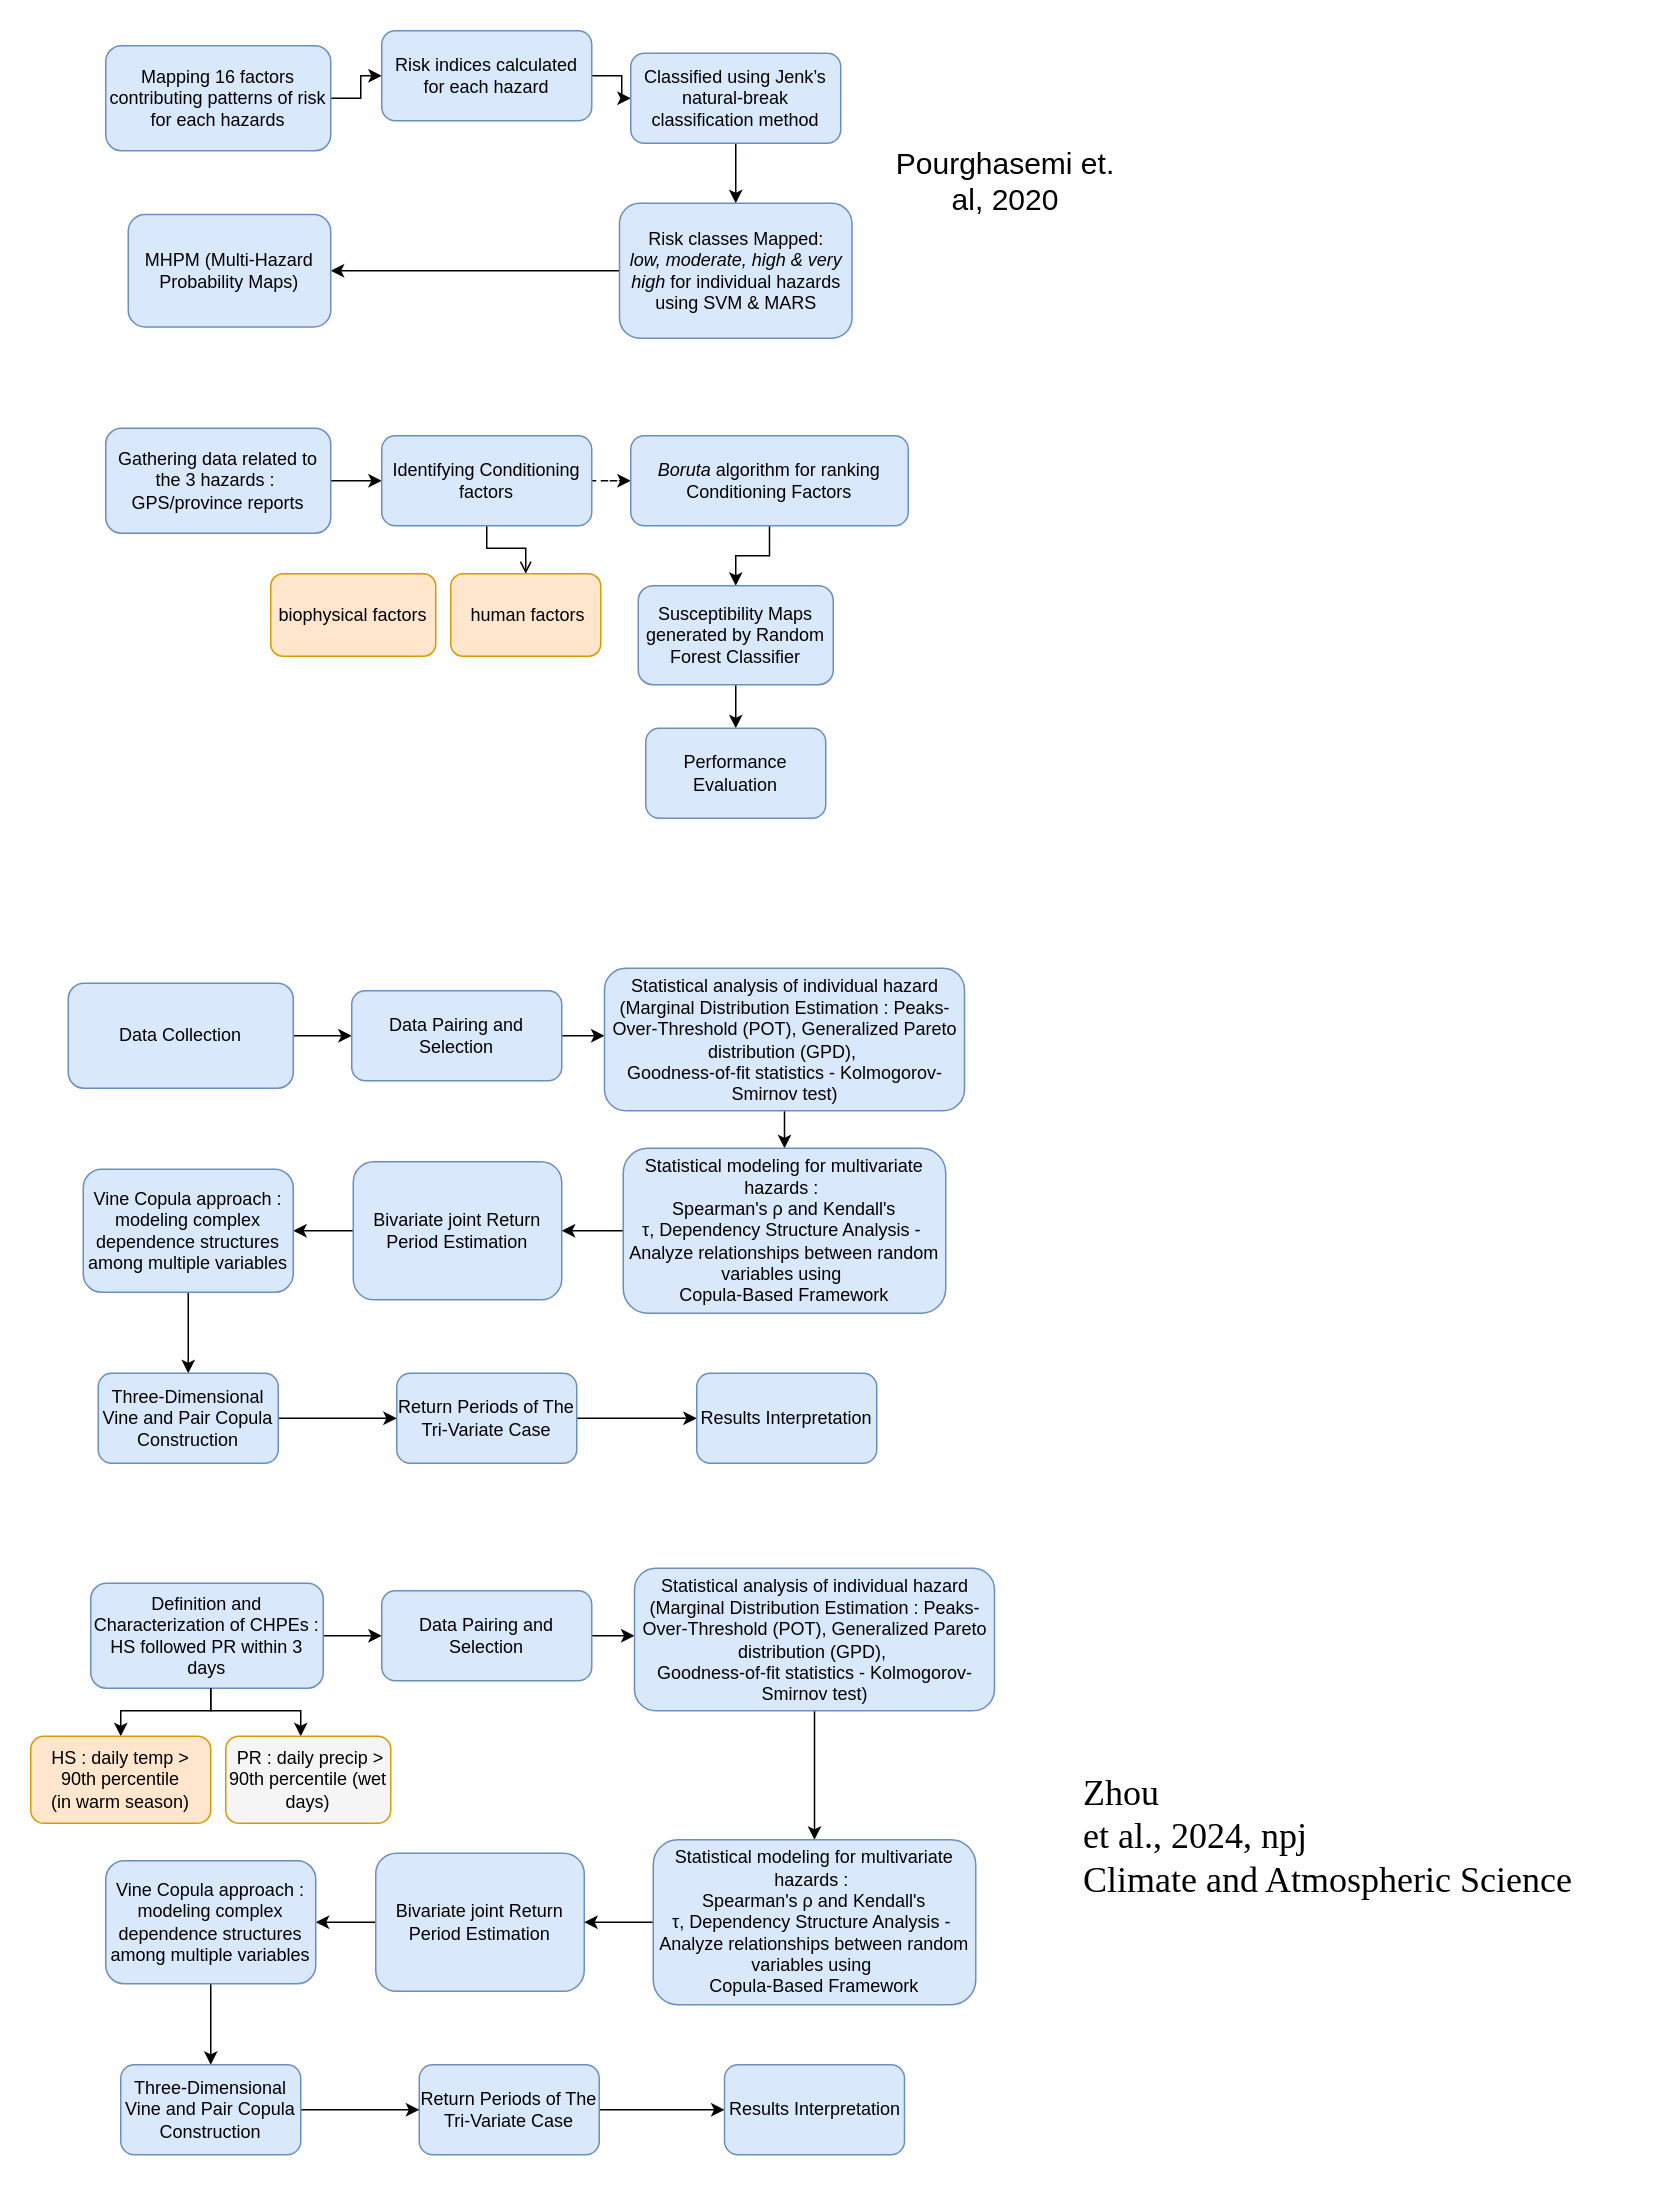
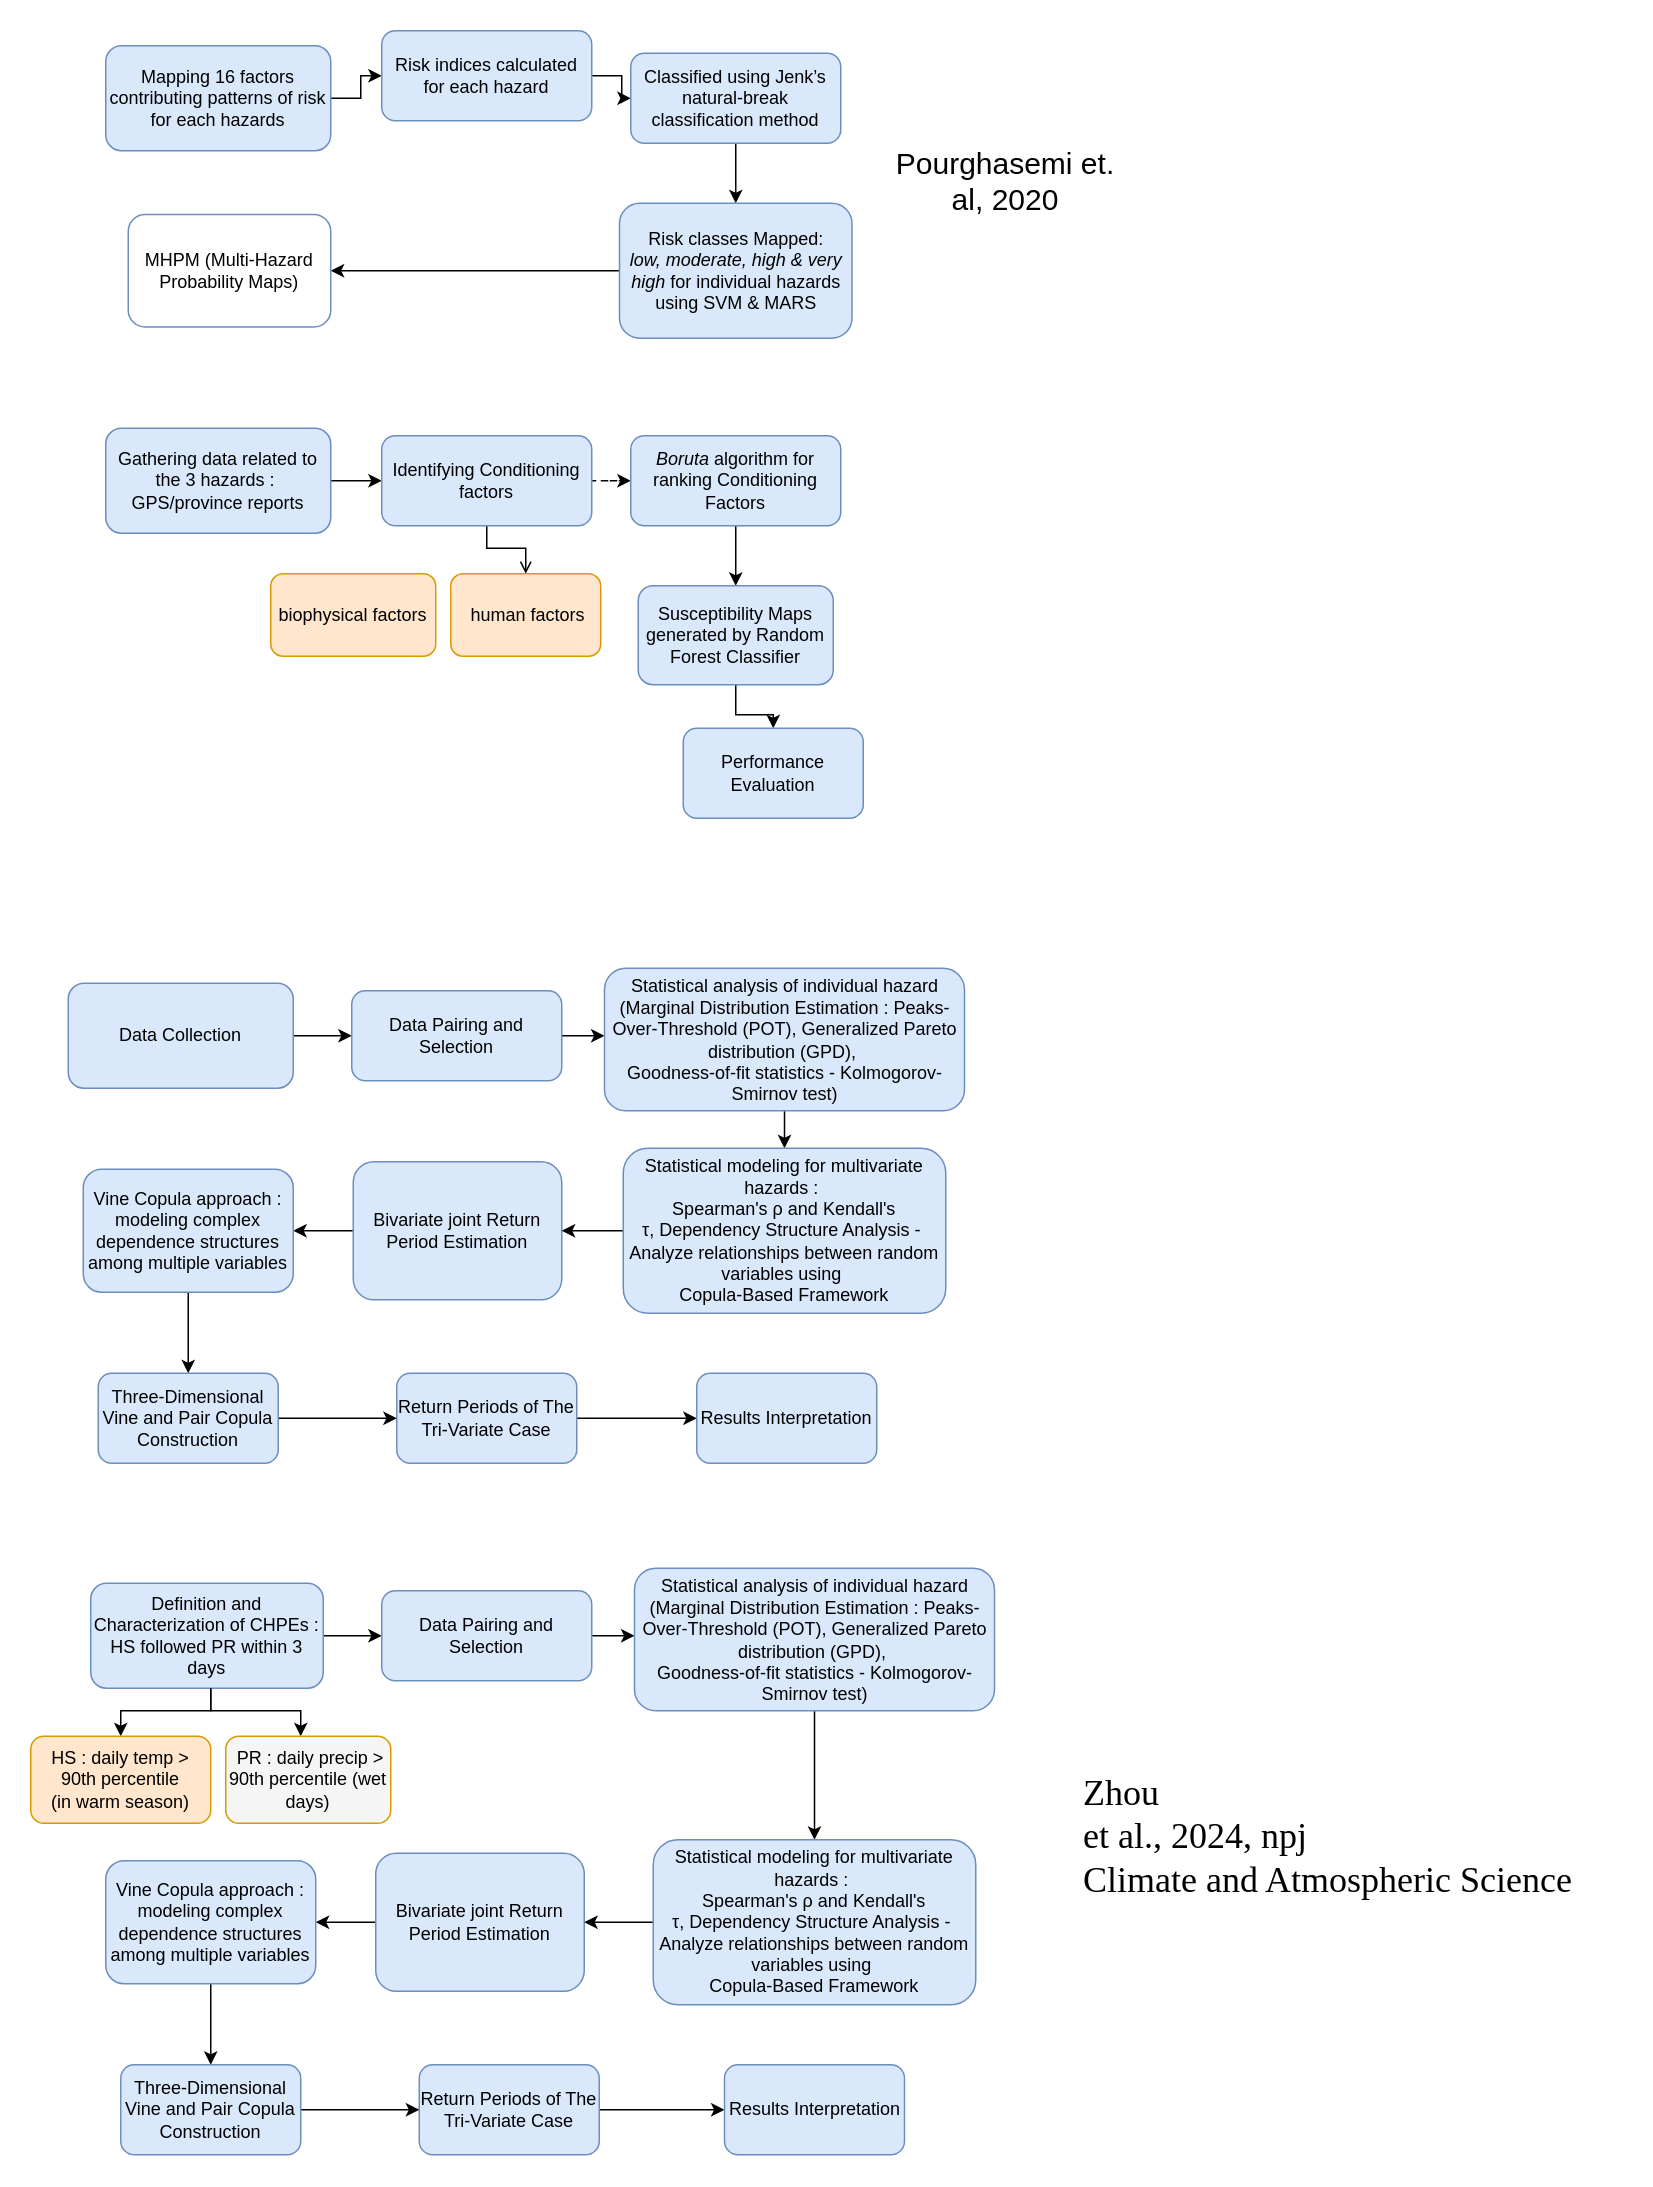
node "MHPM (Multi-Hazard Probability Maps)": fillcolor #dae8fc -> #ffffff
node "Boruta algorithm for ranking Conditioning Factors": size 278x90 -> 210x90
node "Performance Evaluation": moved (736, 773) -> (773, 773)
